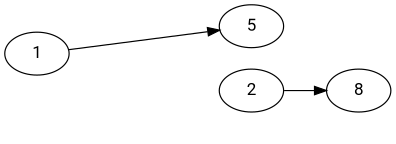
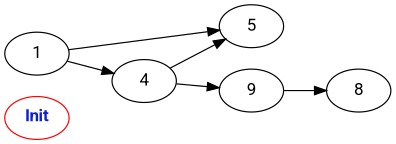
node "4": added
node "2": label "2" -> "9"
node "Init": added
